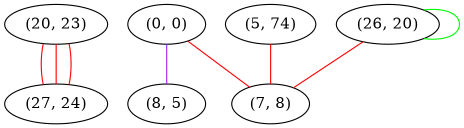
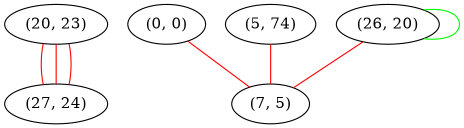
node "(8, 5)": removed
node "(7, 8)": label "(7, 8)" -> "(7, 5)"
